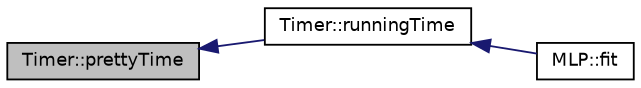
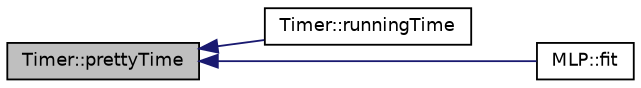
edge "MLP::fit" -> "Timer::runningTime": now "MLP::fit" -> "Timer::prettyTime"
